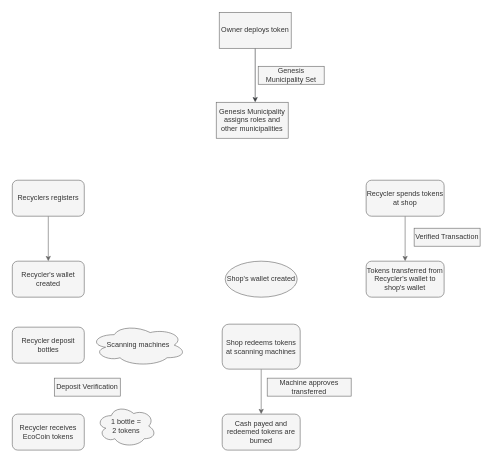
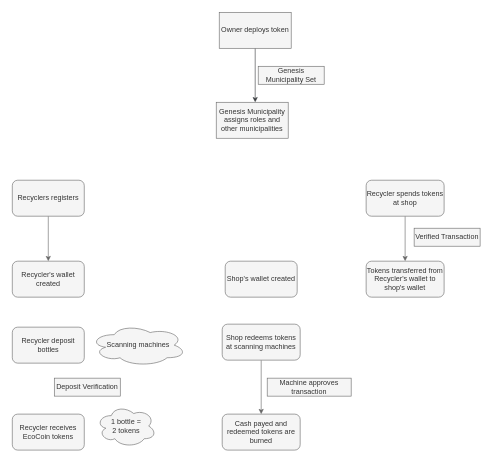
node "Shop's wallet created": shape ellipse -> rounded rectangle
node "Shop redeems tokens at scanning machines": size 78x45 -> 78x36
node "Machine approves transferred": label "Machine approves transferred" -> "Machine approves transaction"
